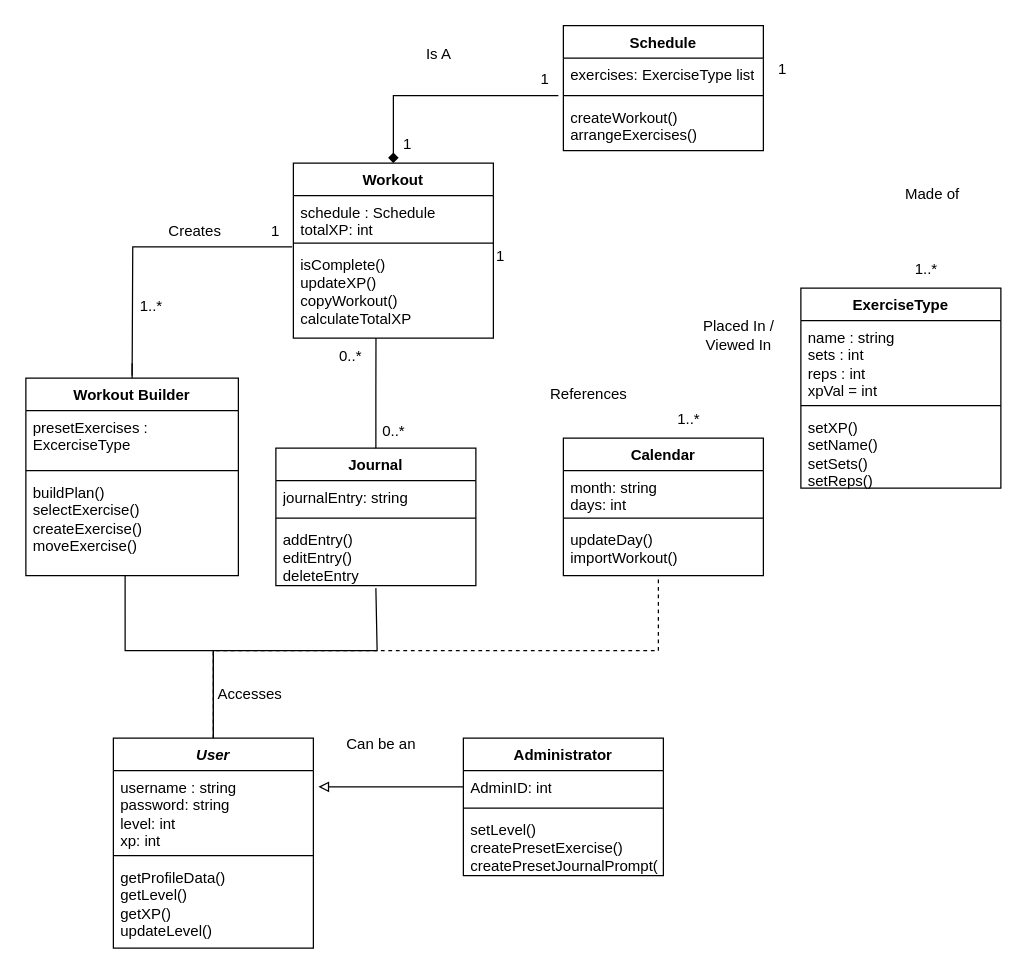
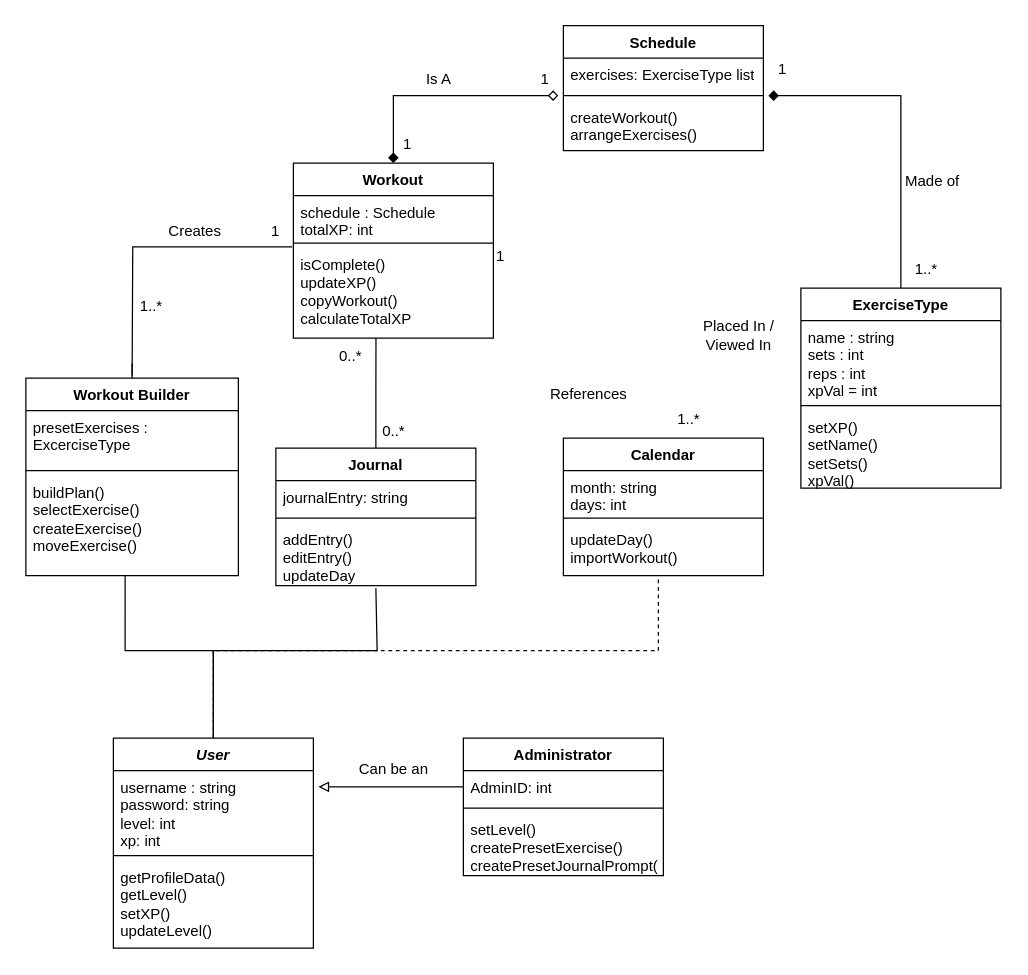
node "Is A": moved (438, 54) -> (438, 79)
edge "createWorkout() arrangeExercises()" -> "Workout": arrowhead none -> diamond
edge "ExerciseType" -> "exercises: ExerciseType list": added
node "Made of": moved (932, 194) -> (932, 182)
node "setXP() setName() setSets() setReps()": label "setXP() setName() setSets() setReps()" -> "setXP() setName() setSets() xpVal()"
node "addEntry() editEntry() deleteEntry": label "addEntry() editEntry() deleteEntry" -> "addEntry() editEntry() updateDay"
node "Accesses": removed
node "Can be an": moved (381, 744) -> (393, 769)
node "getProfileData() getLevel() getXP() updateLevel()": label "getProfileData() getLevel() getXP() updateLevel()" -> "getProfileData() getLevel() setXP() updateLevel()"
